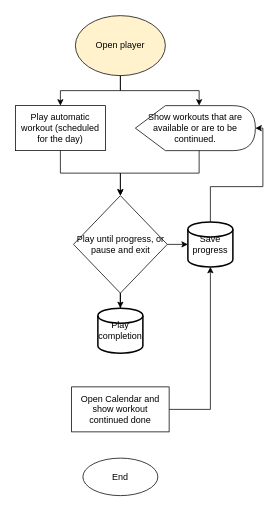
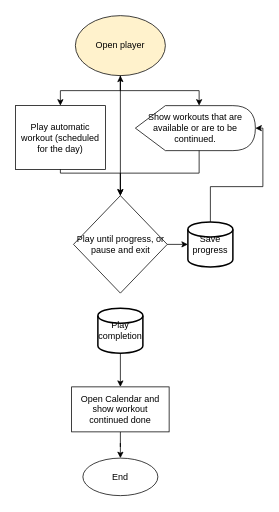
node "Play automatic workout (scheduled for the day)": size 90x45 -> 90x64
edge "Play until progress, or pause and exit" -> "Play completion": now "Play until progress, or pause and exit" -> "Open player"
edge "Open Calendar and show workout continued done" -> "Save progress": now "Open Calendar and show workout continued done" -> "End"
edge "Play completion" -> "Open Calendar and show workout continued done": added
